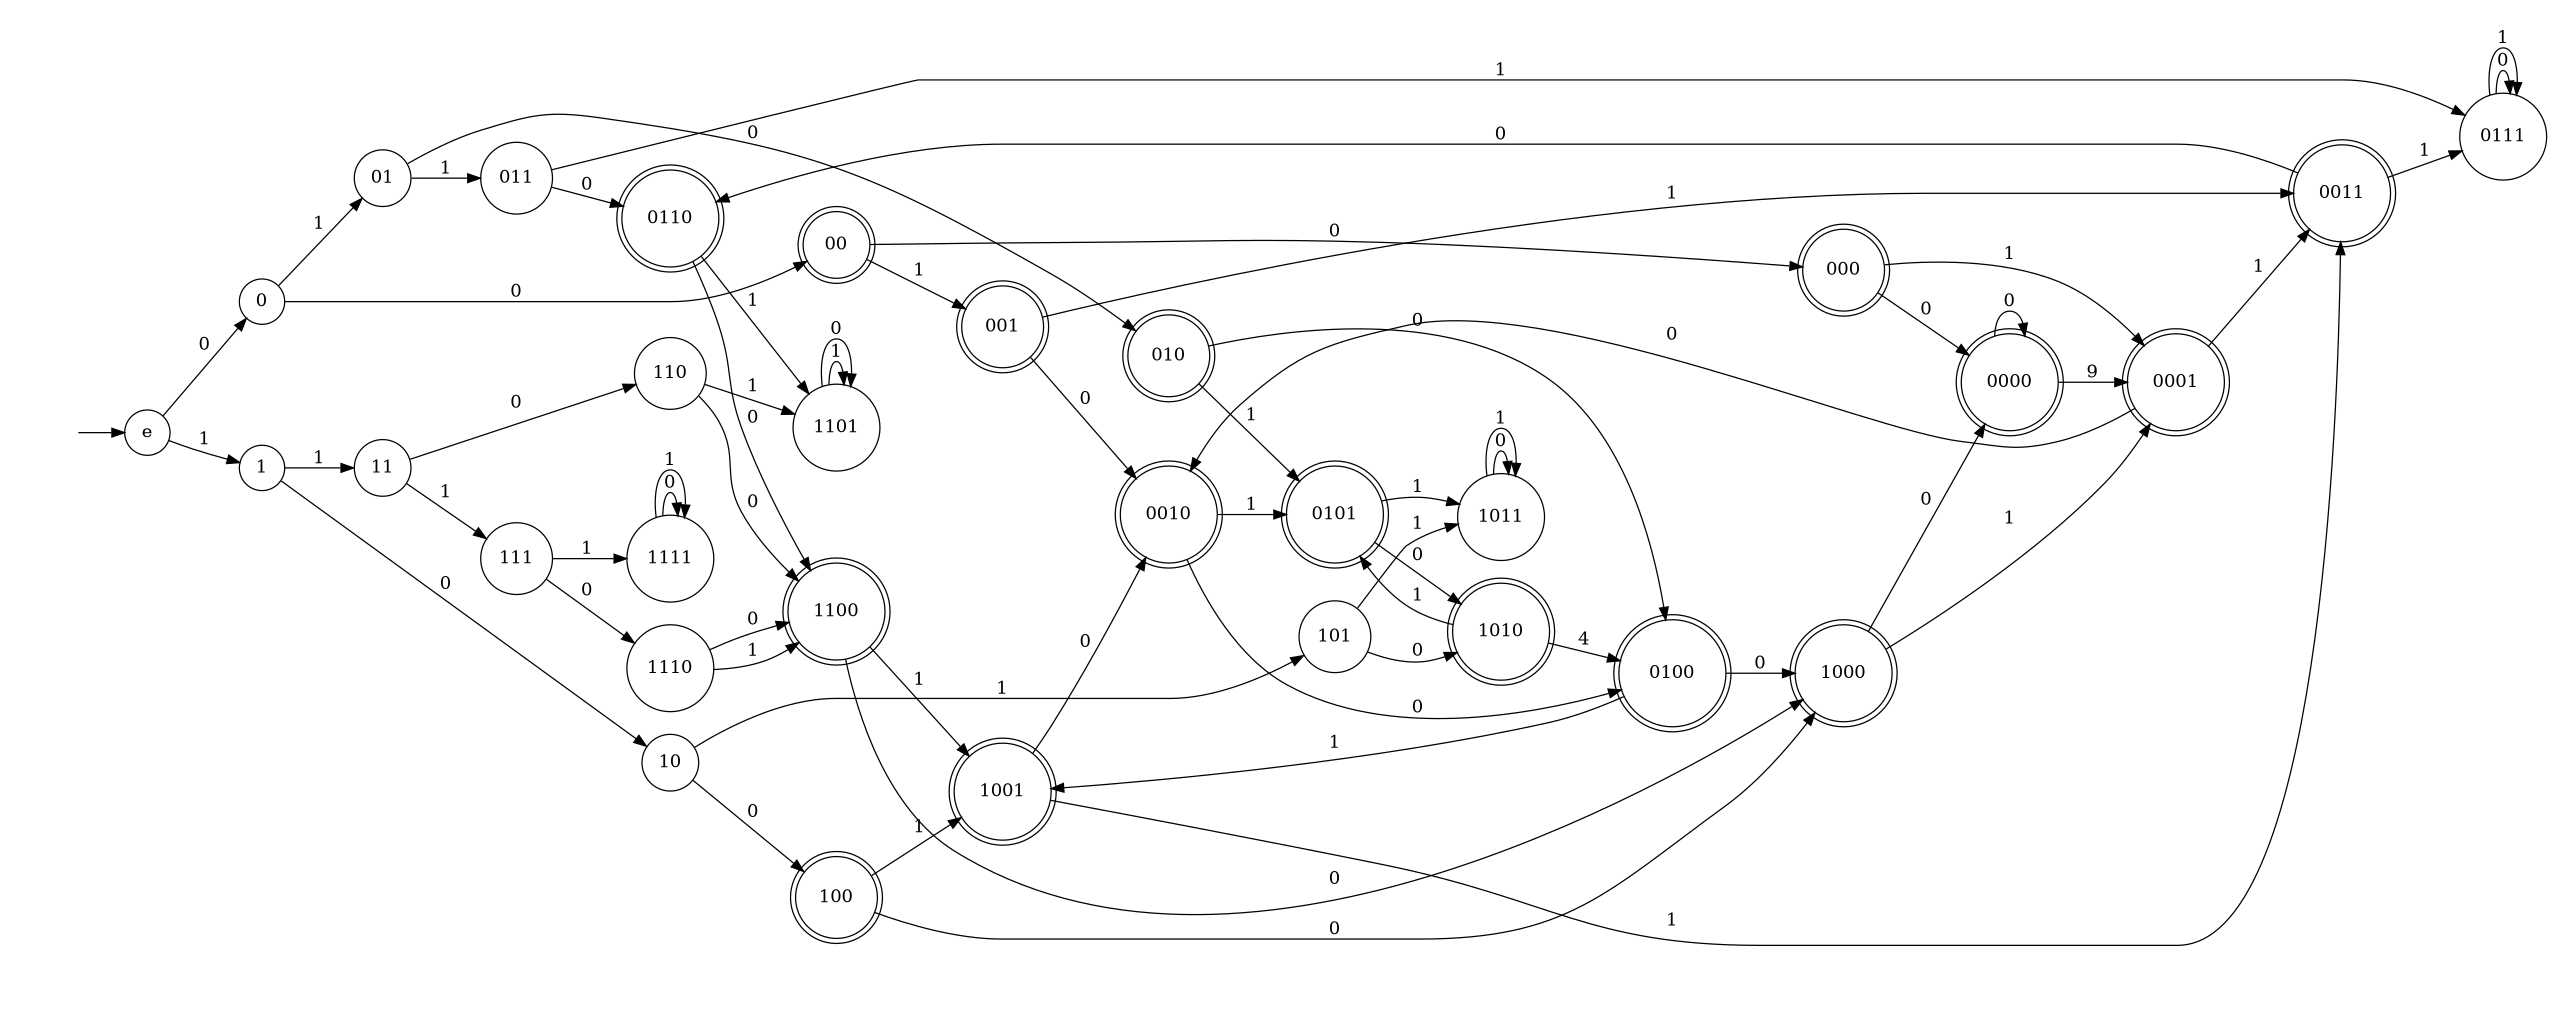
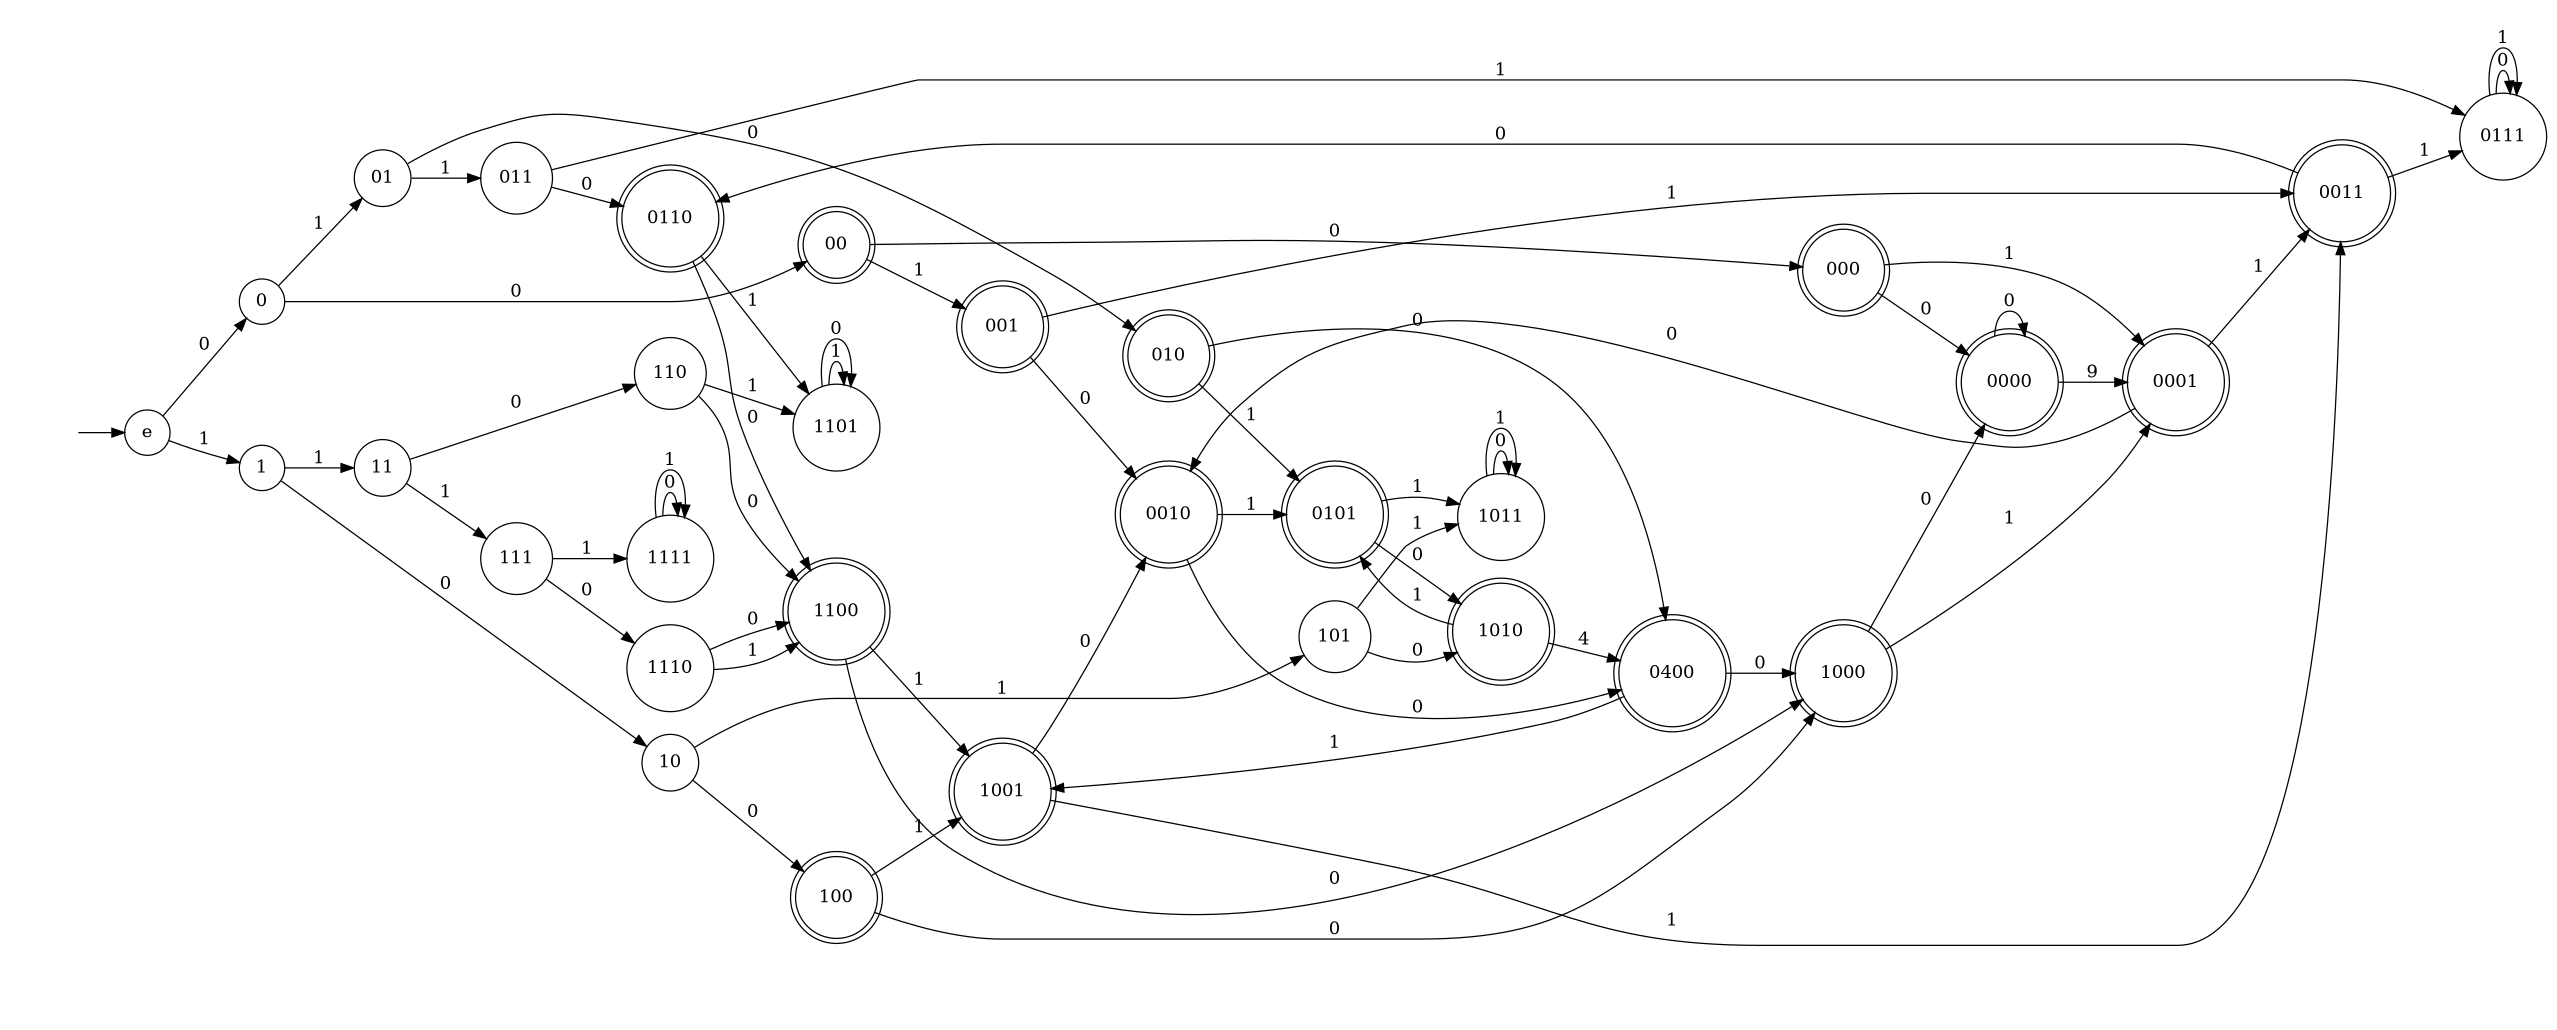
node "0100": label "0100" -> "0400"
